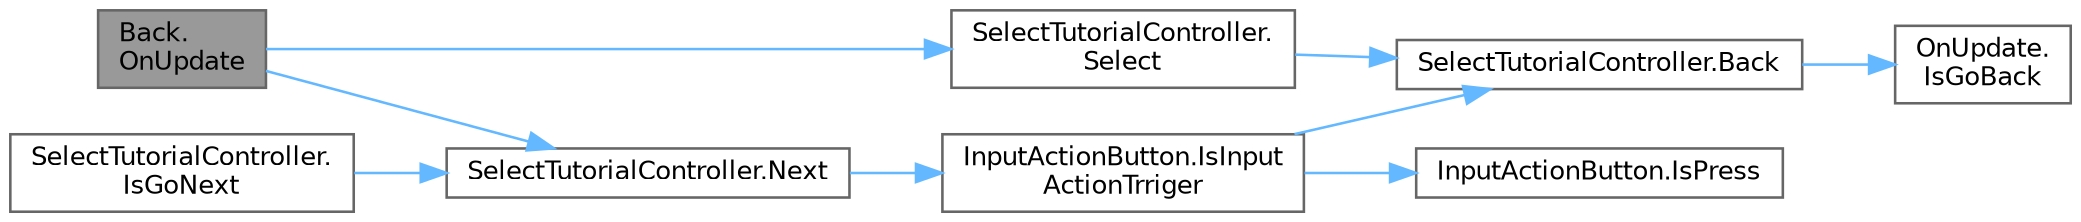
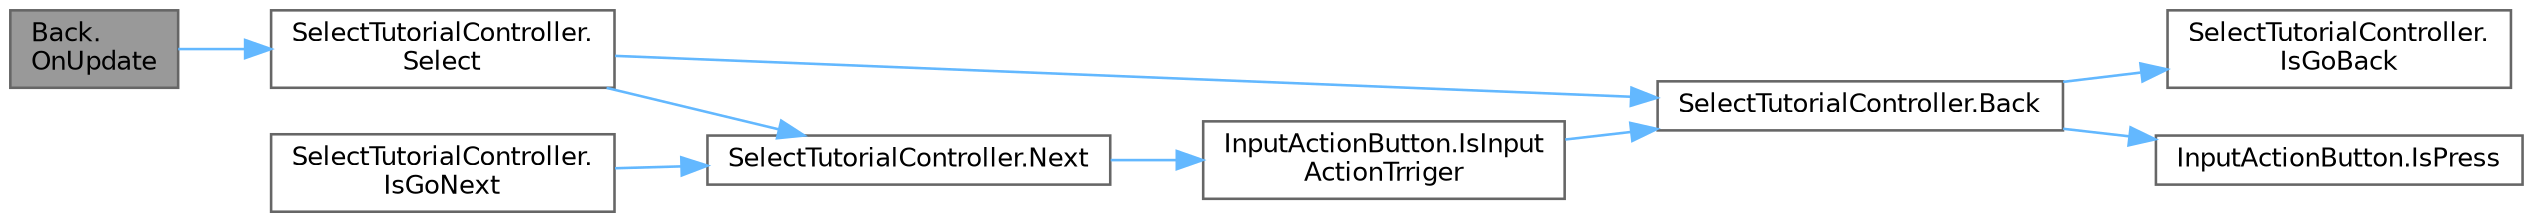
node "OnUpdate. IsGoBack": label "OnUpdate. IsGoBack" -> "SelectTutorialController. IsGoBack"
edge "Back. OnUpdate" -> "SelectTutorialController.Next": now "SelectTutorialController. Select" -> "SelectTutorialController.Next"
edge "InputActionButton.IsInput ActionTrriger" -> "InputActionButton.IsPress": now "SelectTutorialController.Back" -> "InputActionButton.IsPress"
